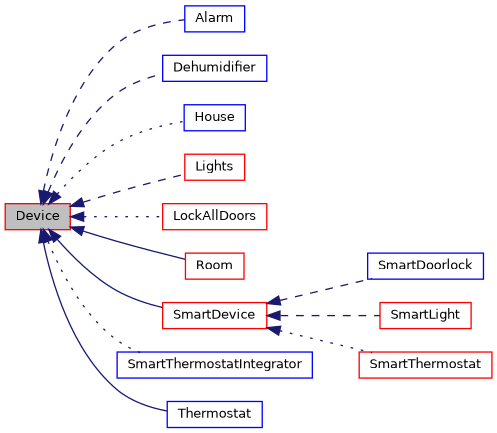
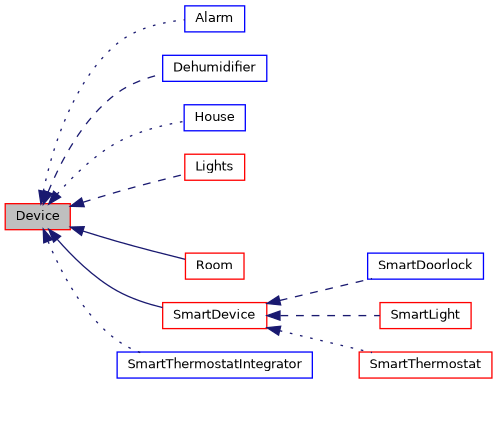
edge "Alarm" -> "Device": style dashed -> dotted
node "LockAllDoors": removed
node "Thermostat": removed
